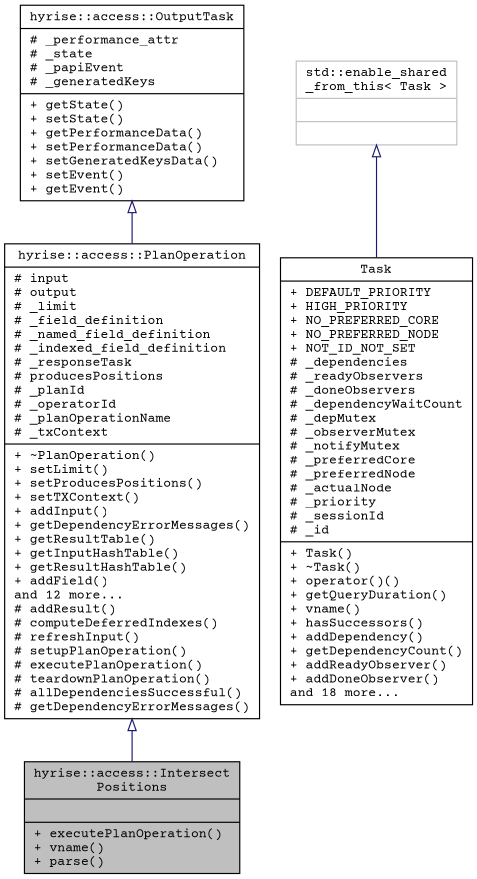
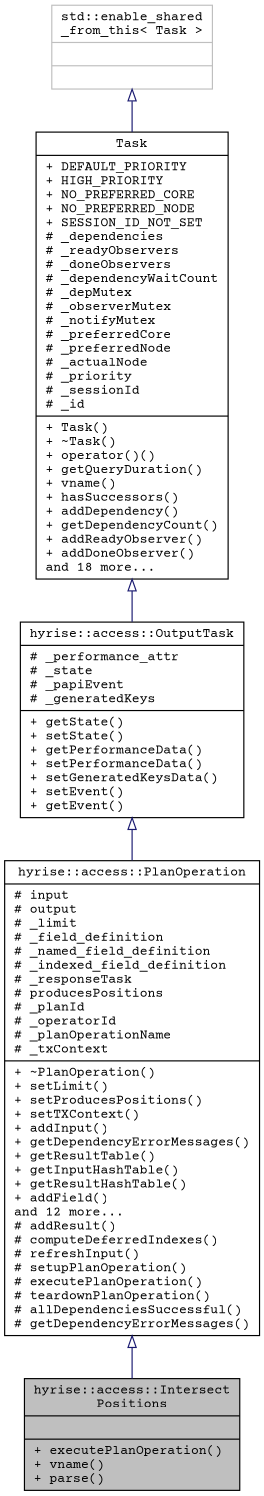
node "Task": text "+ NOT_ID_NOT_SET" -> "+ SESSION_ID_NOT_SET"
edge "hyrise::access::OutputTask" -> "Task": added
